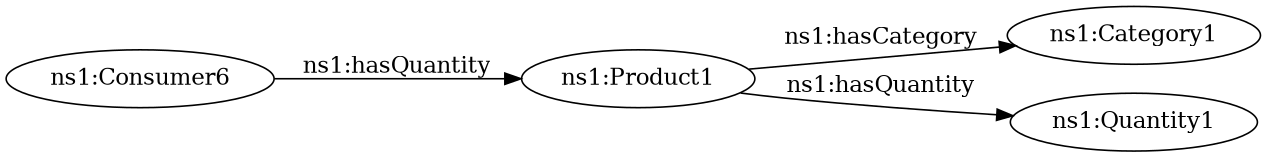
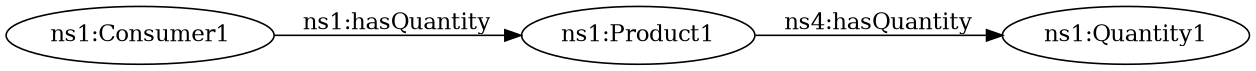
node "ns1:Category1": removed
node "ns1:Consumer6": label "ns1:Consumer6" -> "ns1:Consumer1"
edge "ns1:Product1" -> "ns1:Quantity1": label "ns1:hasQuantity" -> "ns4:hasQuantity"
